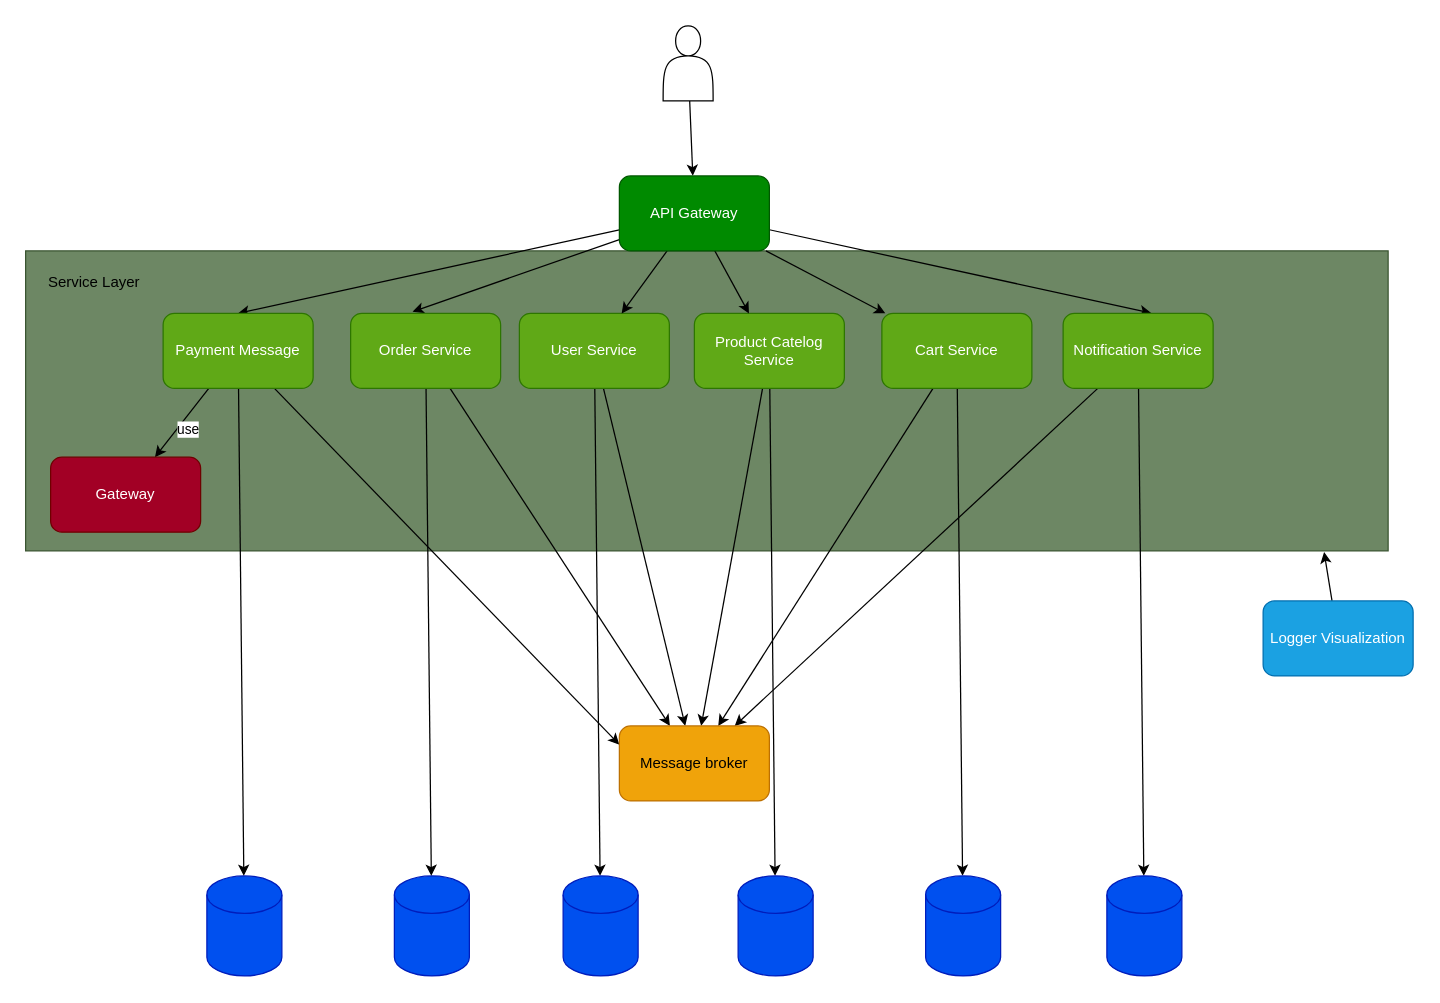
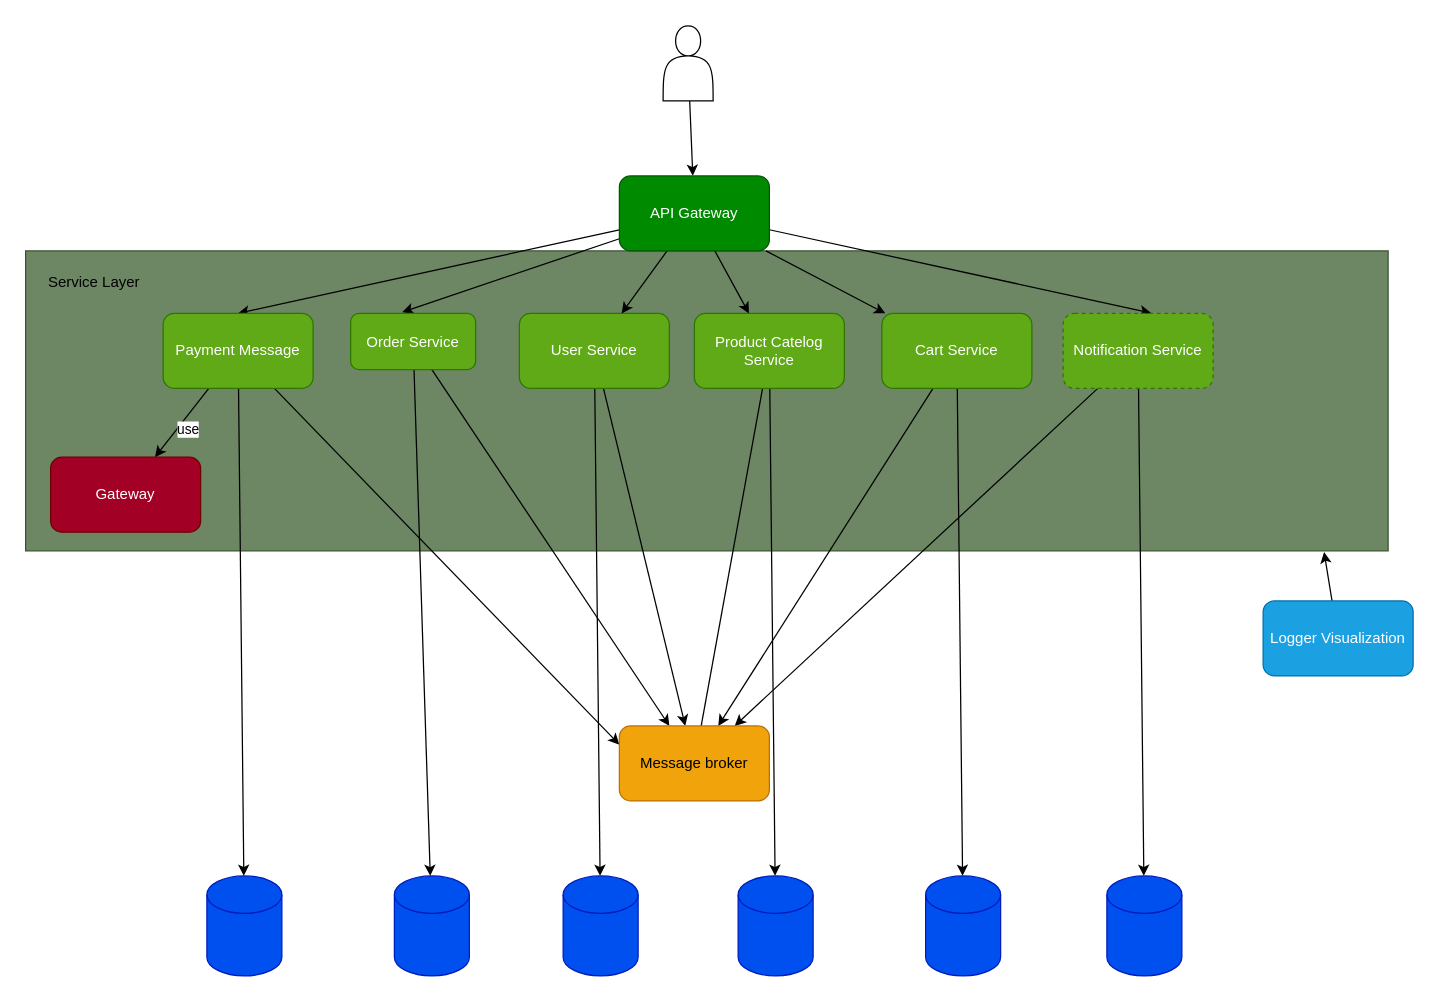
node "Order Service": size 150x75 -> 125x56
node "Notification Service": style solid -> dashed
edge "Product Catelog Service" -> "Message broker": arrowhead classic -> none
